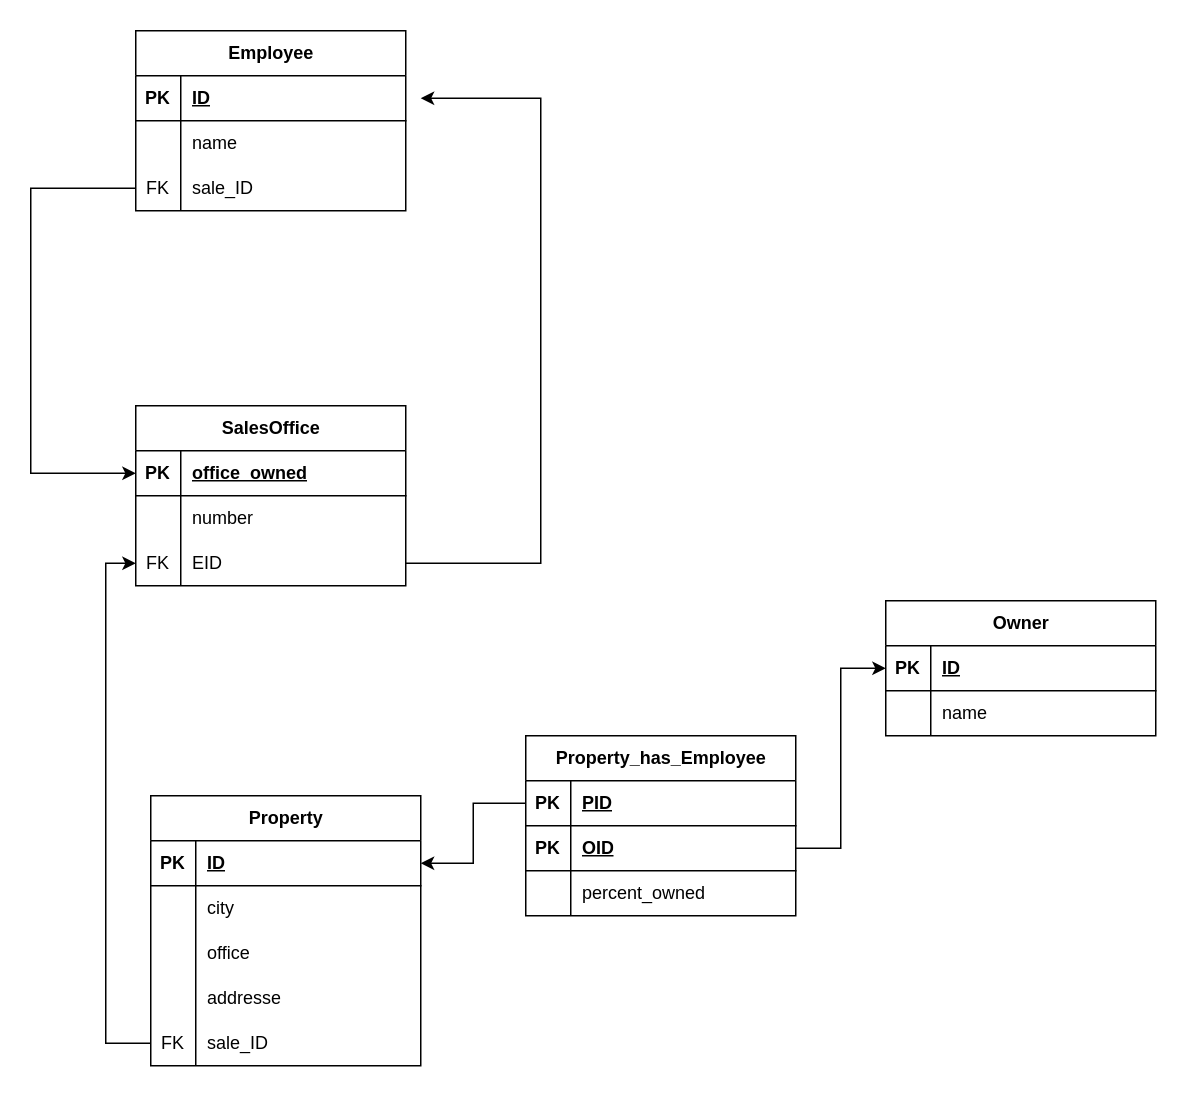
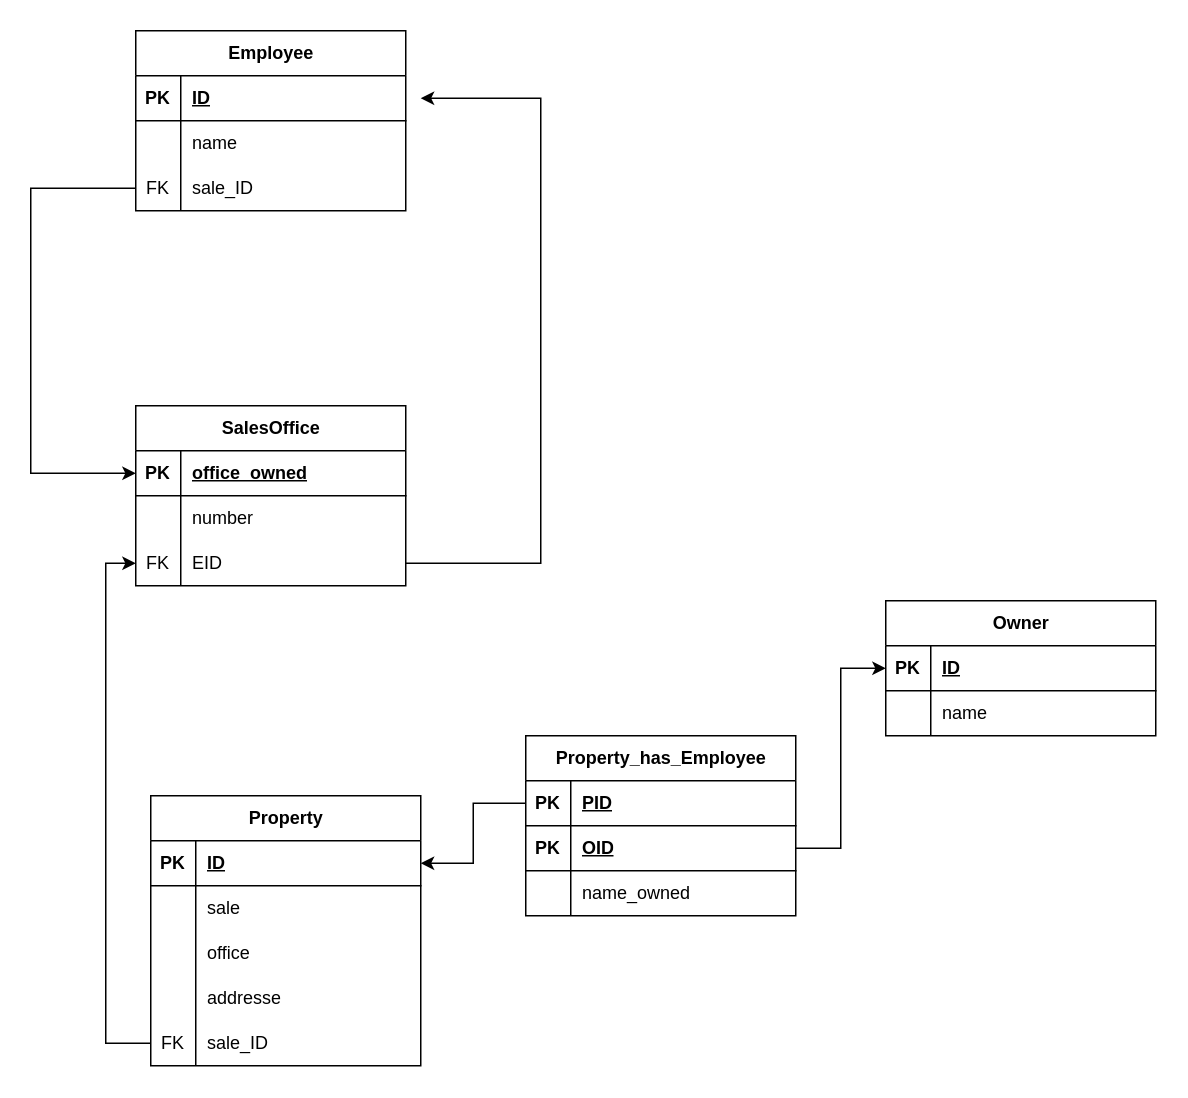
node "percent_owned": label "percent_owned" -> "name_owned"
node "city": label "city" -> "sale"
